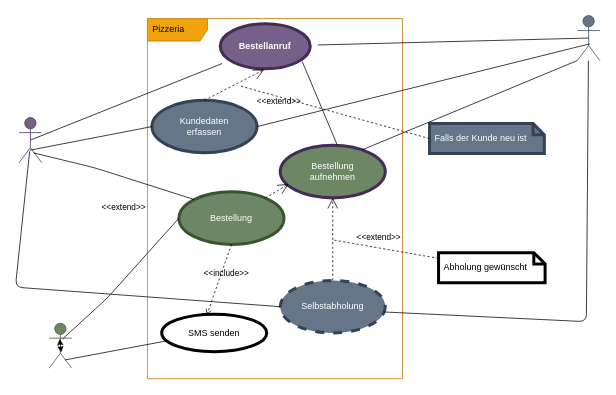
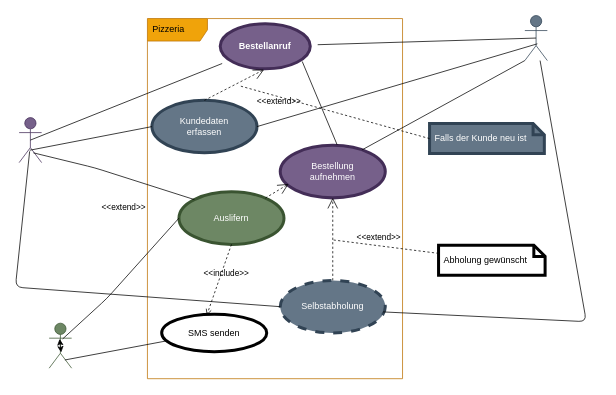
node "Kunde": moved (588, 38) -> (536, 38)
node "Bestellung aufnehmen": fillcolor #6d8764 -> #76608a
node "Bestellung": label "Bestellung" -> "Auslifern"
node "Abholung gewünscht": moved (492, 267) -> (492, 260)
